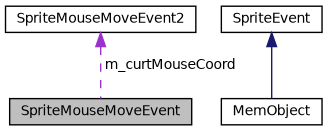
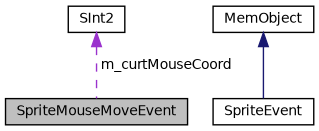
node "SpriteMouseMoveEvent2": label "SpriteMouseMoveEvent2" -> "SInt2"
edge "MemObject" -> "SpriteEvent": reversed
